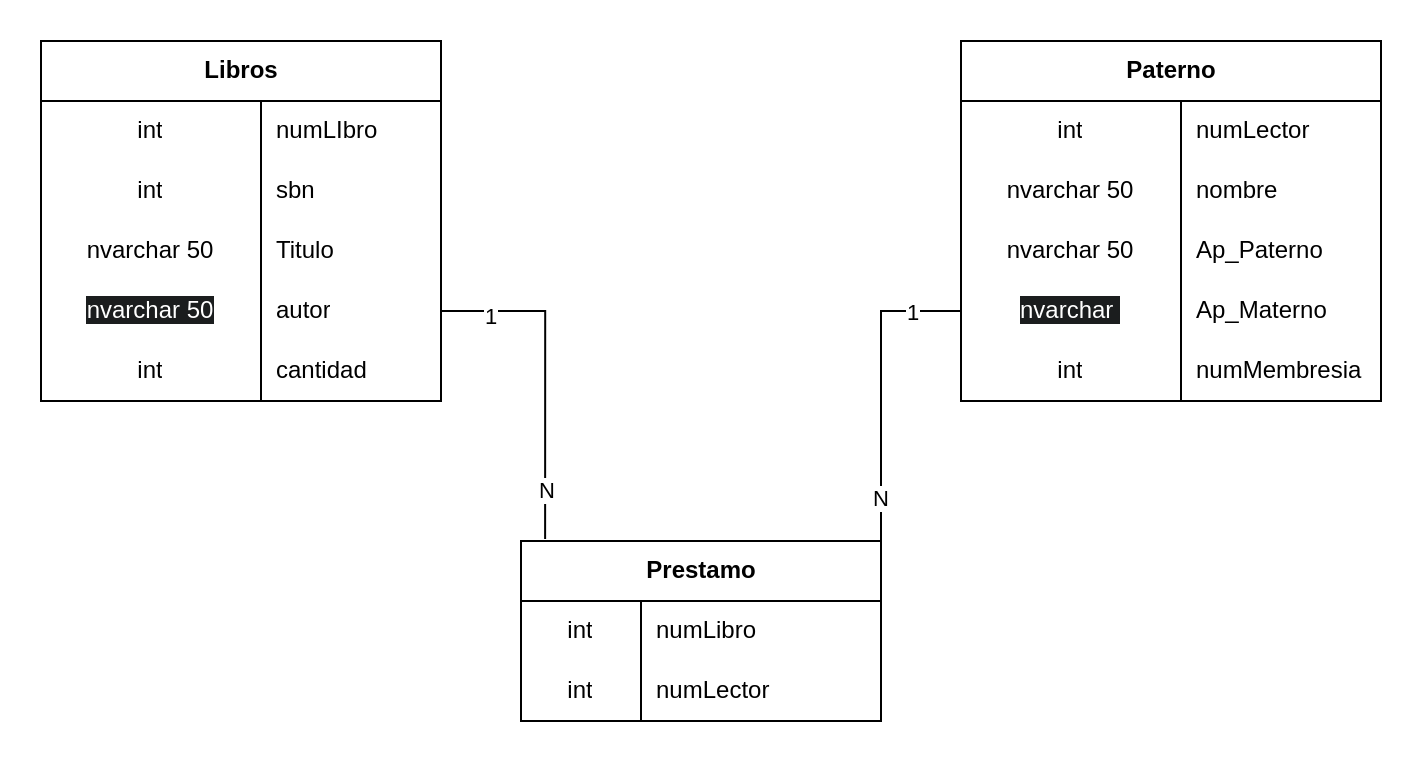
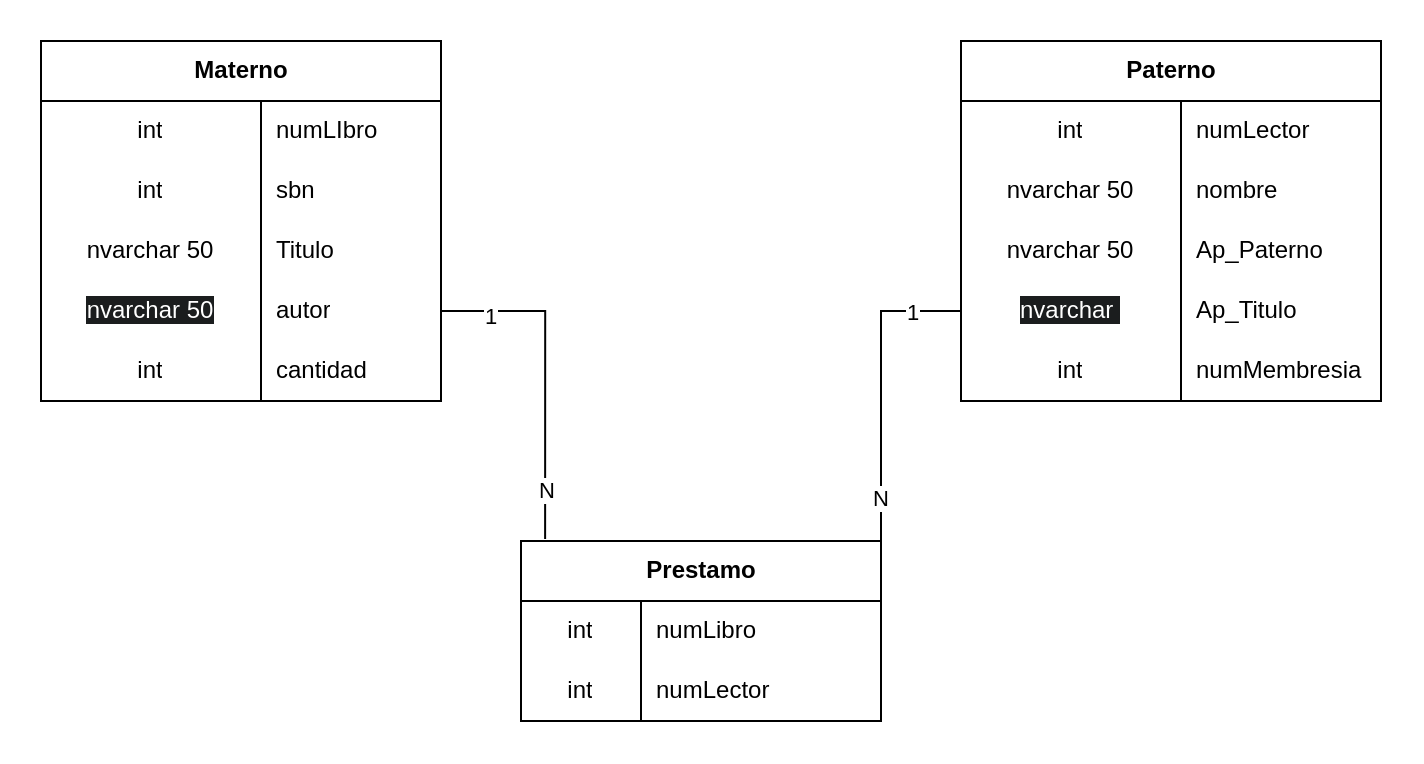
node "Libros": label "Libros" -> "Materno"
node "Ap_Materno": label "Ap_Materno" -> "Ap_Titulo"
